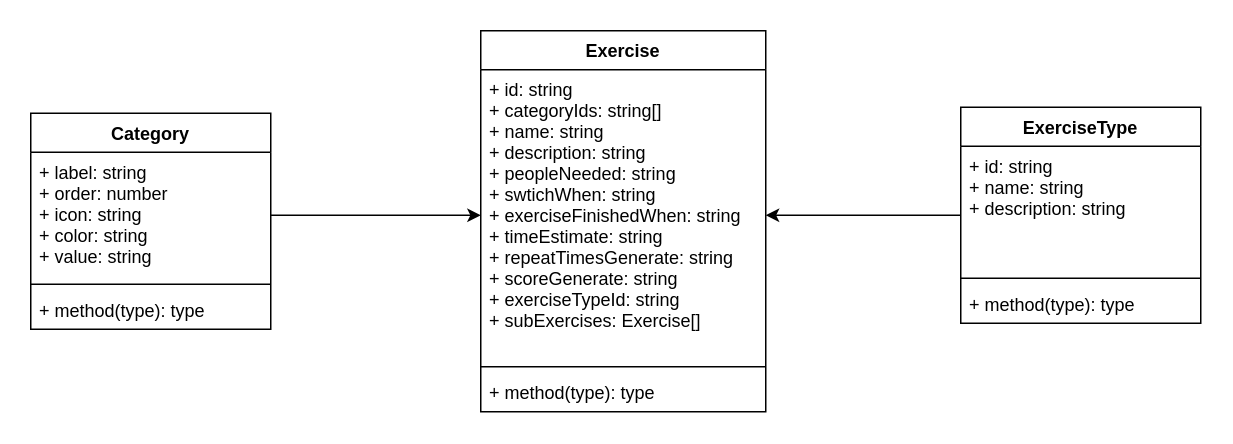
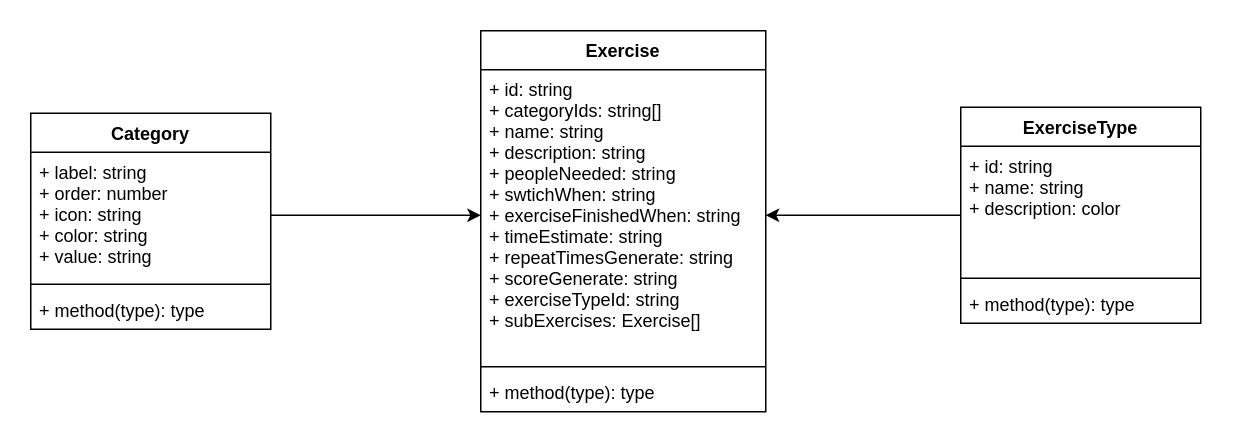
node "+ id: string + name: string + description: string": label "+ id: string + name: string + description: string" -> "+ id: string + name: string + description: color"
